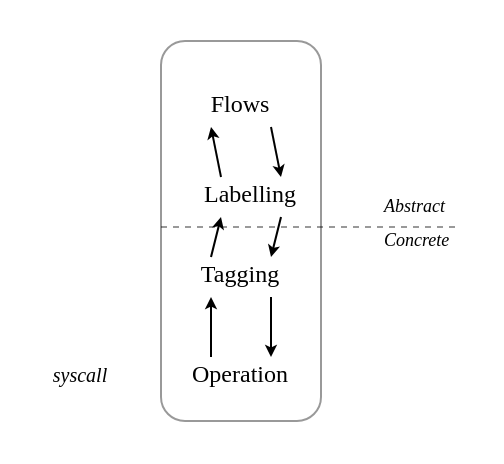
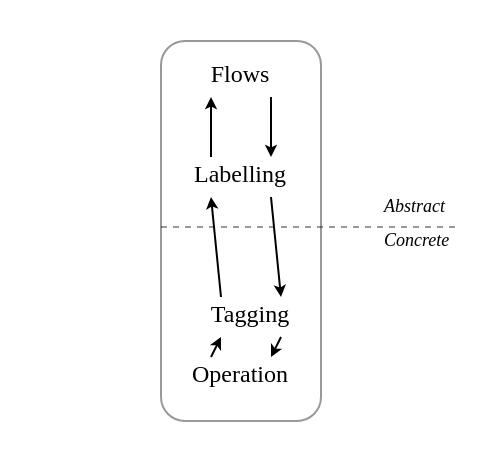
node "Flows": moved (241, 107) -> (241, 77)
node "Labelling": moved (251, 197) -> (241, 177)
node "Tagging": moved (241, 277) -> (251, 317)
node "syscall": removed
